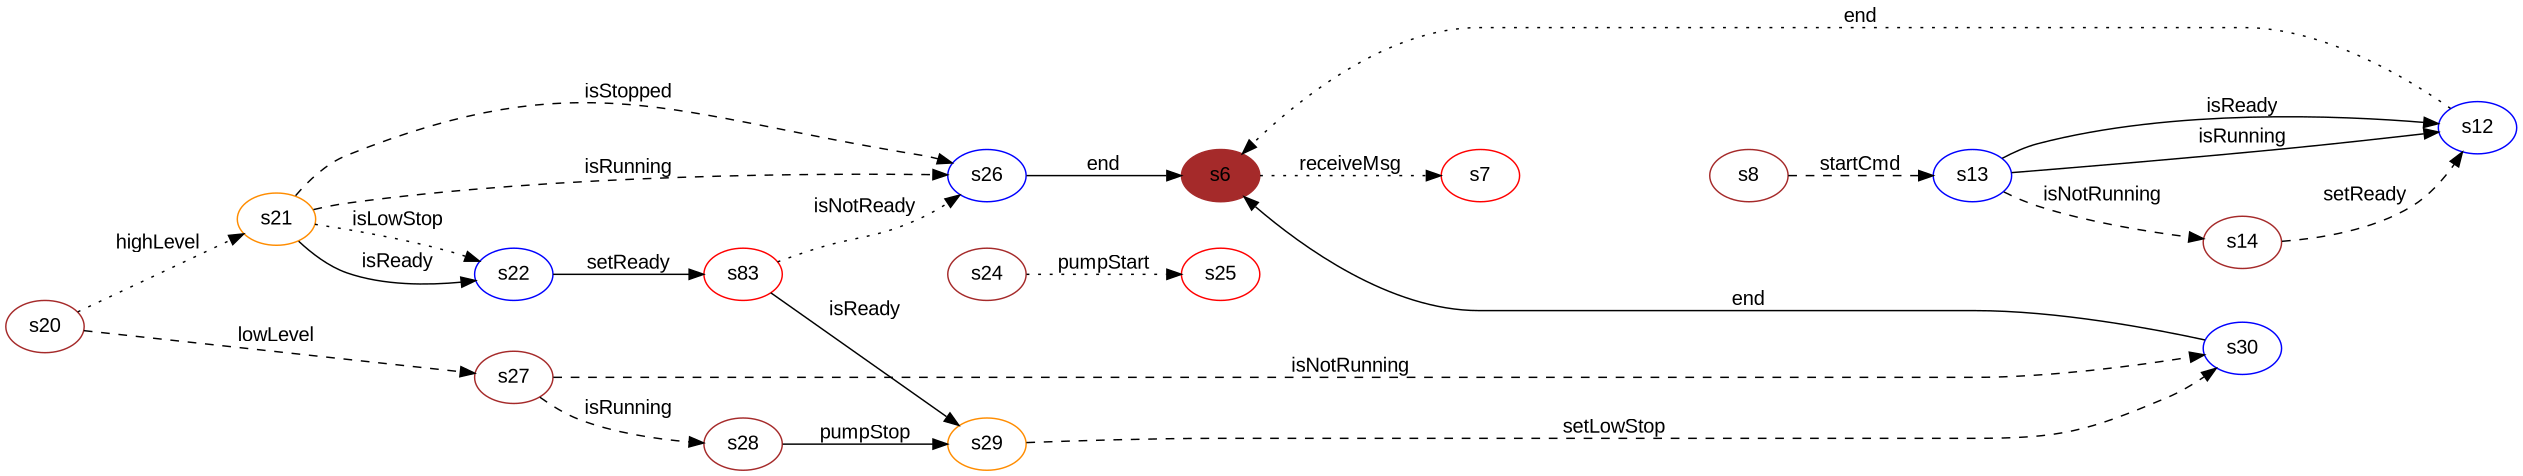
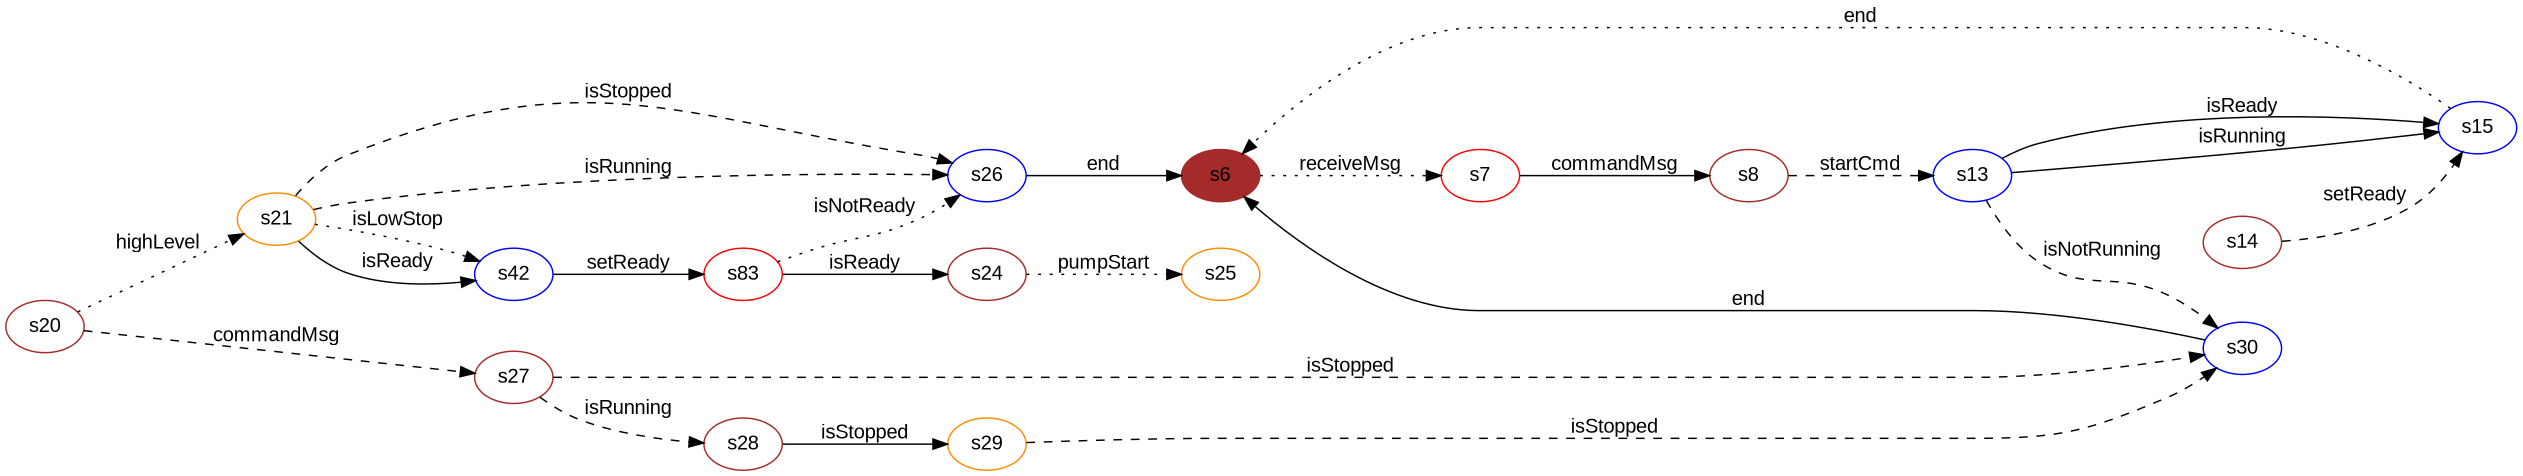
node "s12": label "s12" -> "s15"
edge "s7" -> "s8": added, label "commandMsg"
edge "s13" -> "s14": now "s13" -> "s30"
node "s22": label "s22" -> "s42"
node "s25": color red -> darkorange
edge "s20" -> "s27": label " lowLevel " -> " commandMsg "
edge "s83" -> "s29": now "s83" -> "s24"
edge "s27" -> "s30": label " isNotRunning " -> " isStopped "
edge "s29" -> "s30": label " setLowStop " -> " isStopped "
edge "s28" -> "s29": label " pumpStop " -> " isStopped "
